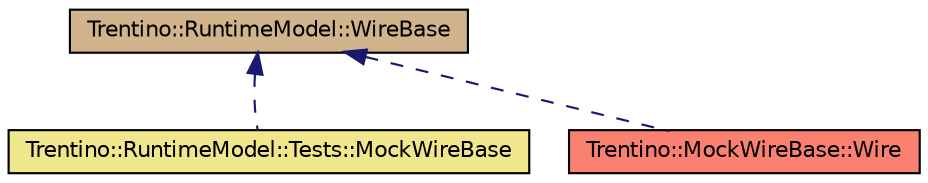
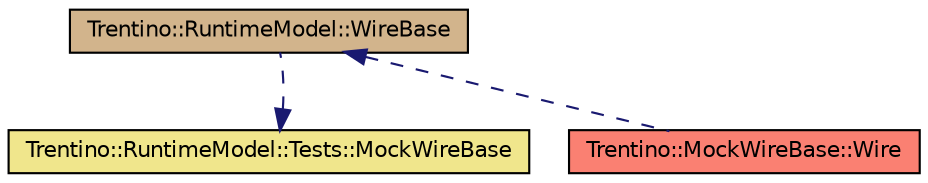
edge "Trentino::RuntimeModel::Tests::MockWireBase" -> "Trentino::RuntimeModel::WireBase": reversed
